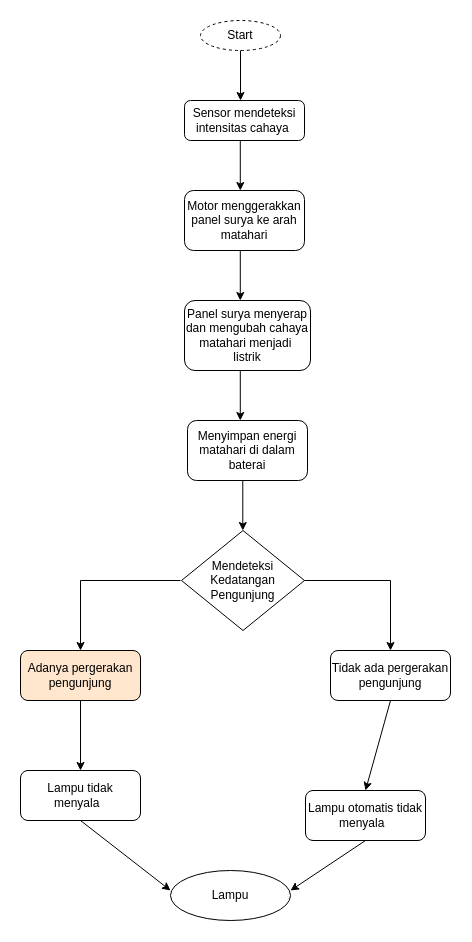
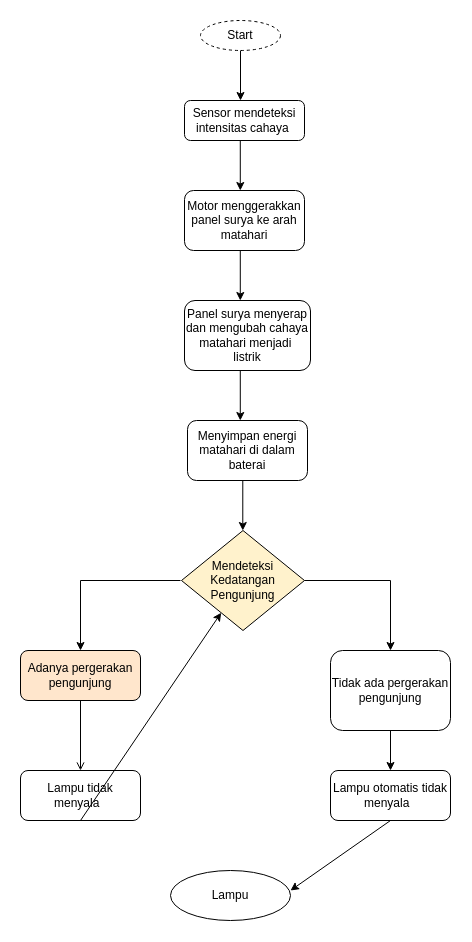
node "Mendeteksi Kedatangan Pengunjung": fillcolor #ffffff -> #fff2cc
node "Tidak ada pergerakan pengunjung": size 120x50 -> 120x80
edge "Adanya pergerakan pengunjung" -> "Lampu tidak menyala": arrowhead classic -> open
node "Lampu otomatis tidak menyala": moved (366, 816) -> (391, 796)
edge "Lampu tidak menyala" -> "Lampu": now "Lampu tidak menyala" -> "Mendeteksi Kedatangan Pengunjung"
